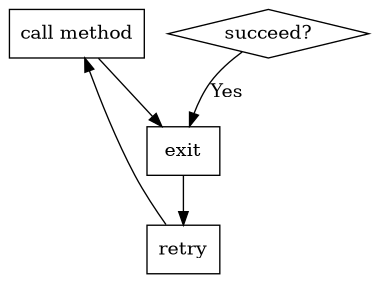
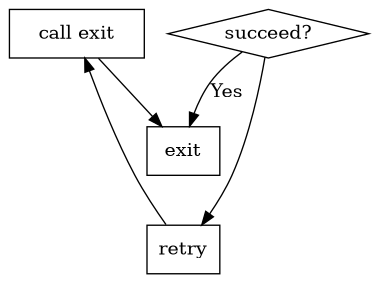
node "call method": label "call method" -> "call exit"
edge "exit" -> "retry": now "succeed?" -> "retry"
